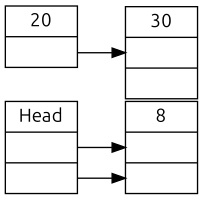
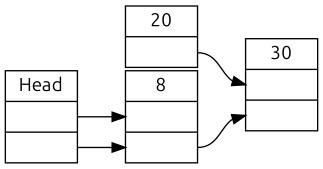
edge "8" -> "30": added
